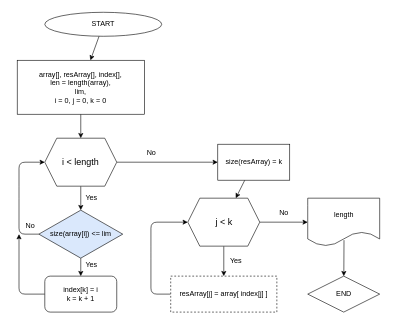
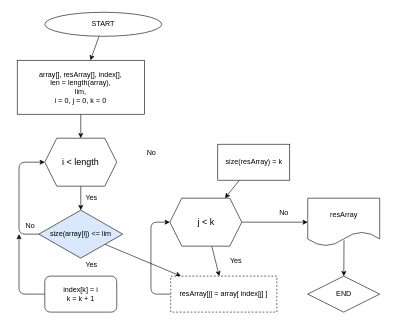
edge "i < length" -> "size(resArray) = k": removed
node "length": label "length" -> "resArray"
node "j < k": moved (224, 222) -> (206, 222)
edge "size(array[i]) <= lim" -> "index[k] = i k = k + 1": now "size(array[i]) <= lim" -> "resArray[j] = array[ index[j] ]"
